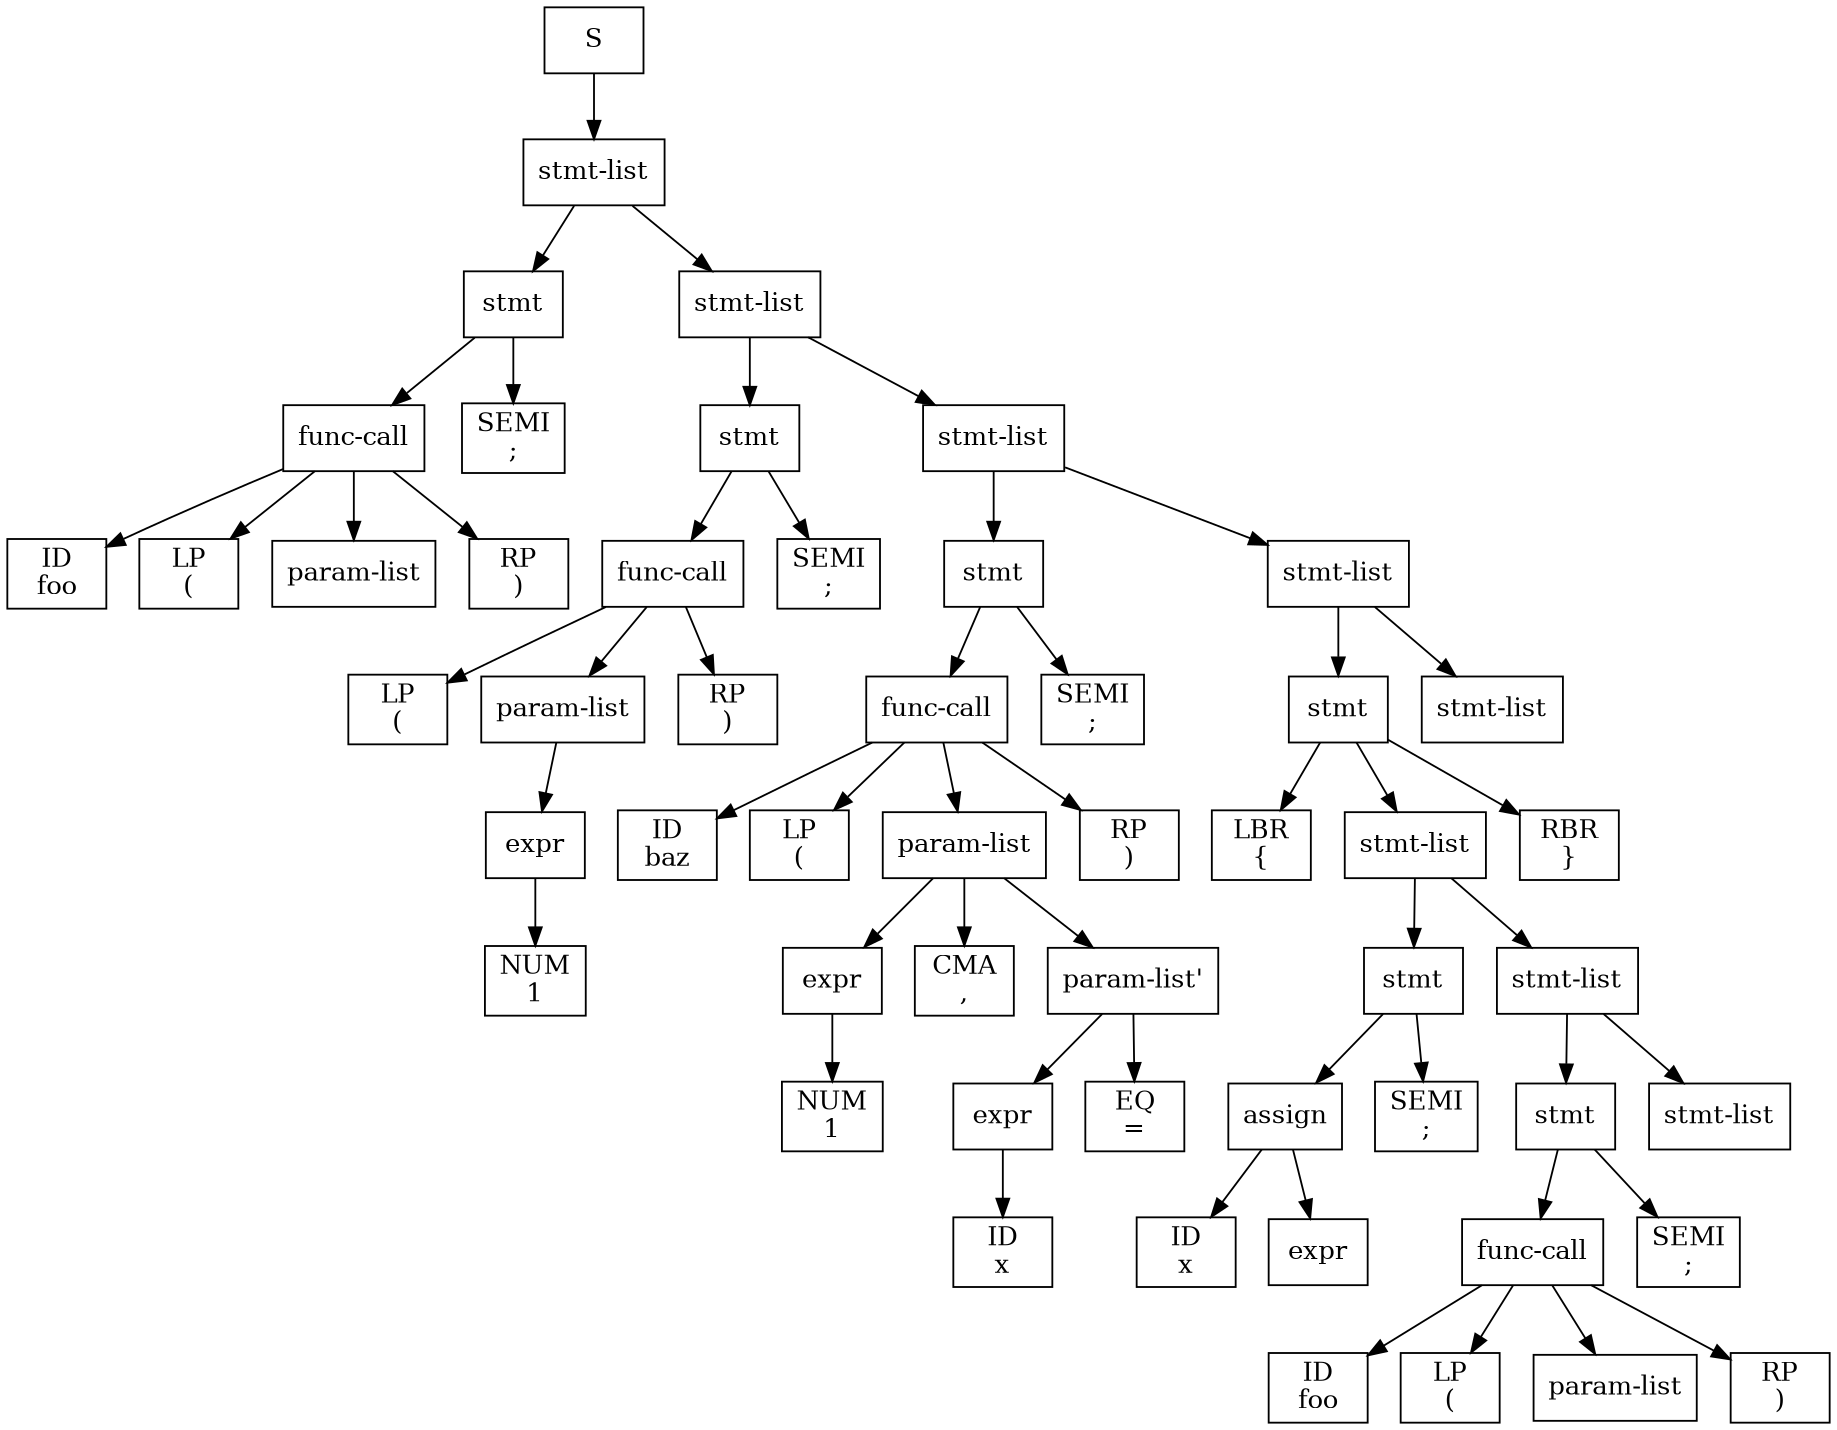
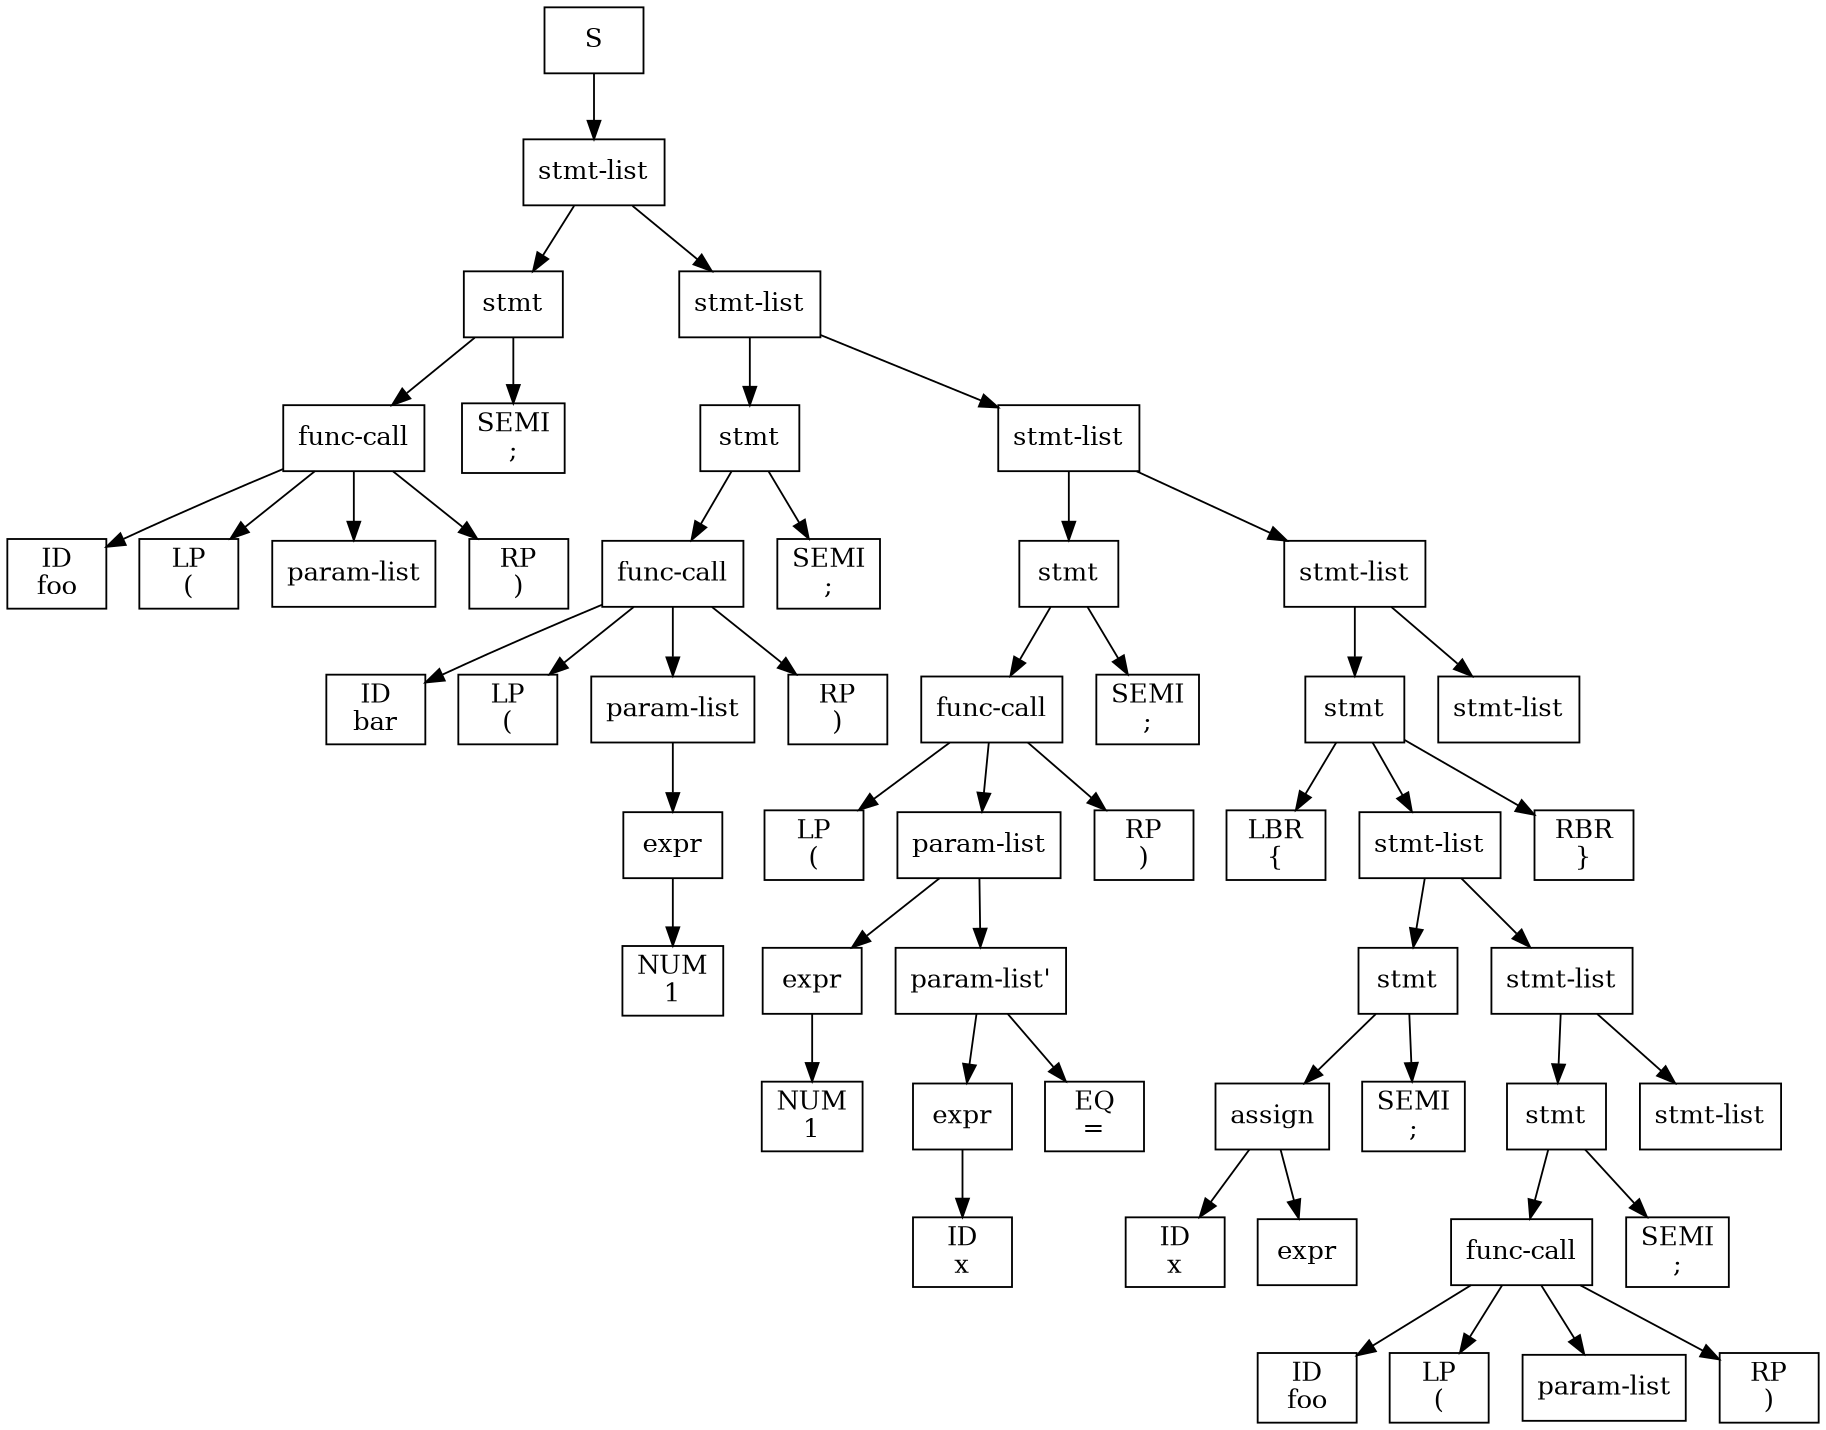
node "ID bar": added
node "ID baz": removed
node "CMA ,": removed
